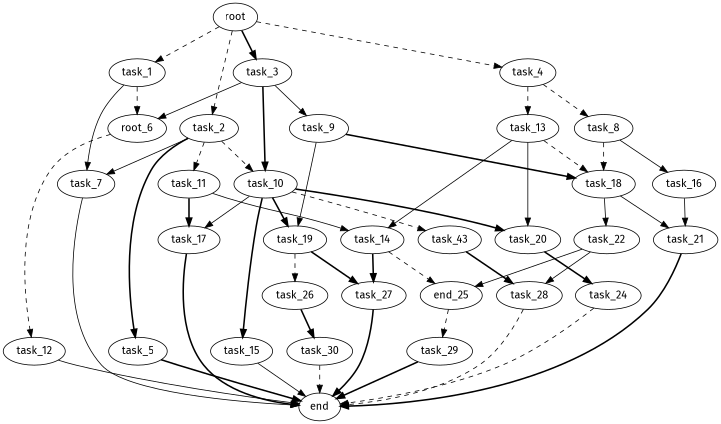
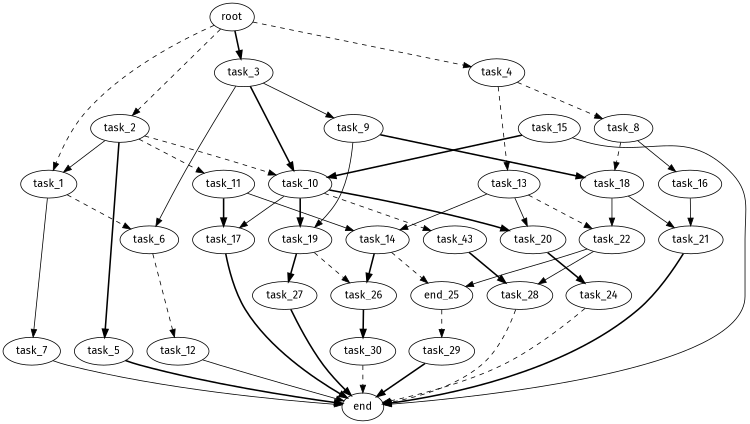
node "root_6": label "root_6" -> "task_6"
edge "task_13" -> "task_18": now "task_13" -> "task_22"
edge "task_2" -> "task_7": now "task_2" -> "task_1"
edge "task_10" -> "task_15": reversed
edge "task_14" -> "task_27": now "task_14" -> "task_26"
